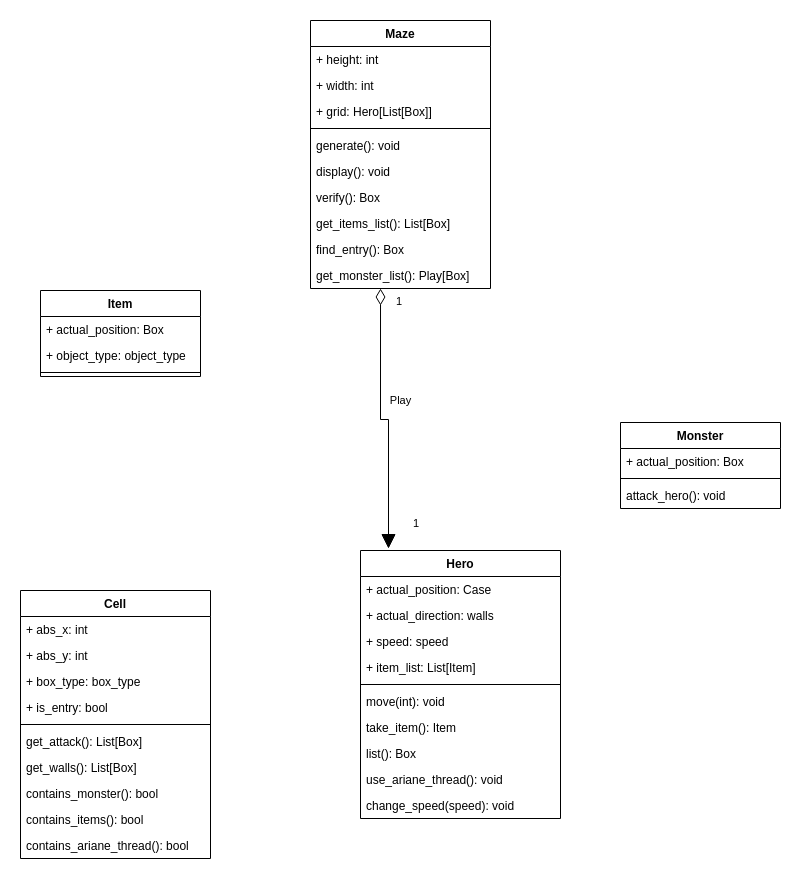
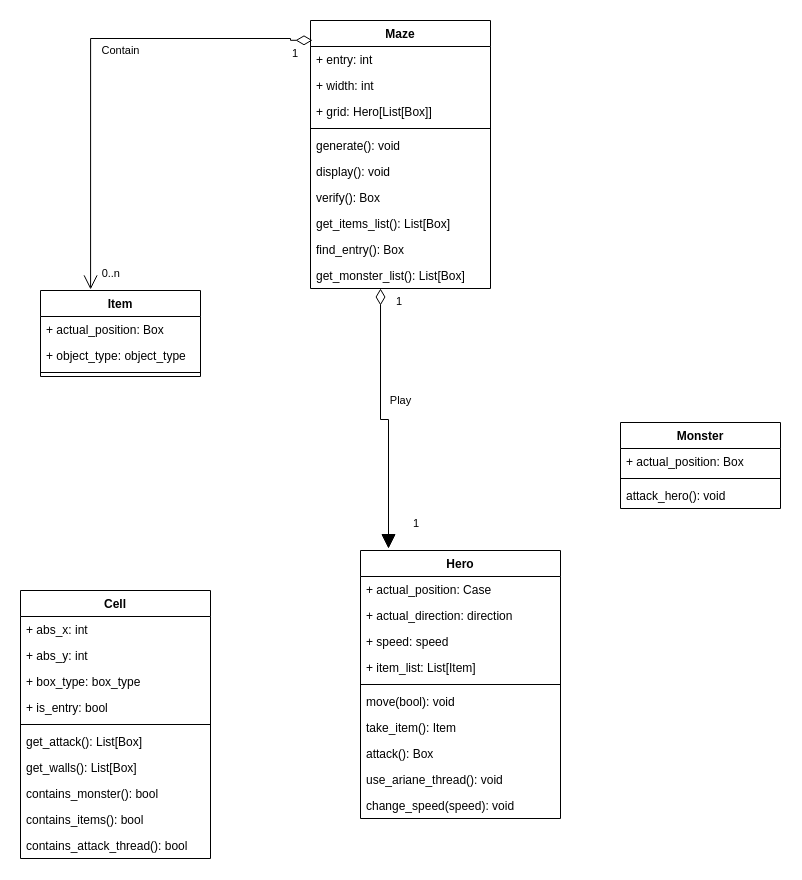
edge "Maze" -- "Item": added, labels "1", "Contain", "0..n"
node "+ height: int": label "+ height: int" -> "+ entry: int"
node "get_monster_list(): Play[Box]": label "get_monster_list(): Play[Box]" -> "get_monster_list(): List[Box]"
node "+ actual_direction: walls": label "+ actual_direction: walls" -> "+ actual_direction: direction"
node "move(int): void": label "move(int): void" -> "move(bool): void"
node "list(): Box": label "list(): Box" -> "attack(): Box"
node "contains_ariane_thread(): bool": label "contains_ariane_thread(): bool" -> "contains_attack_thread(): bool"
